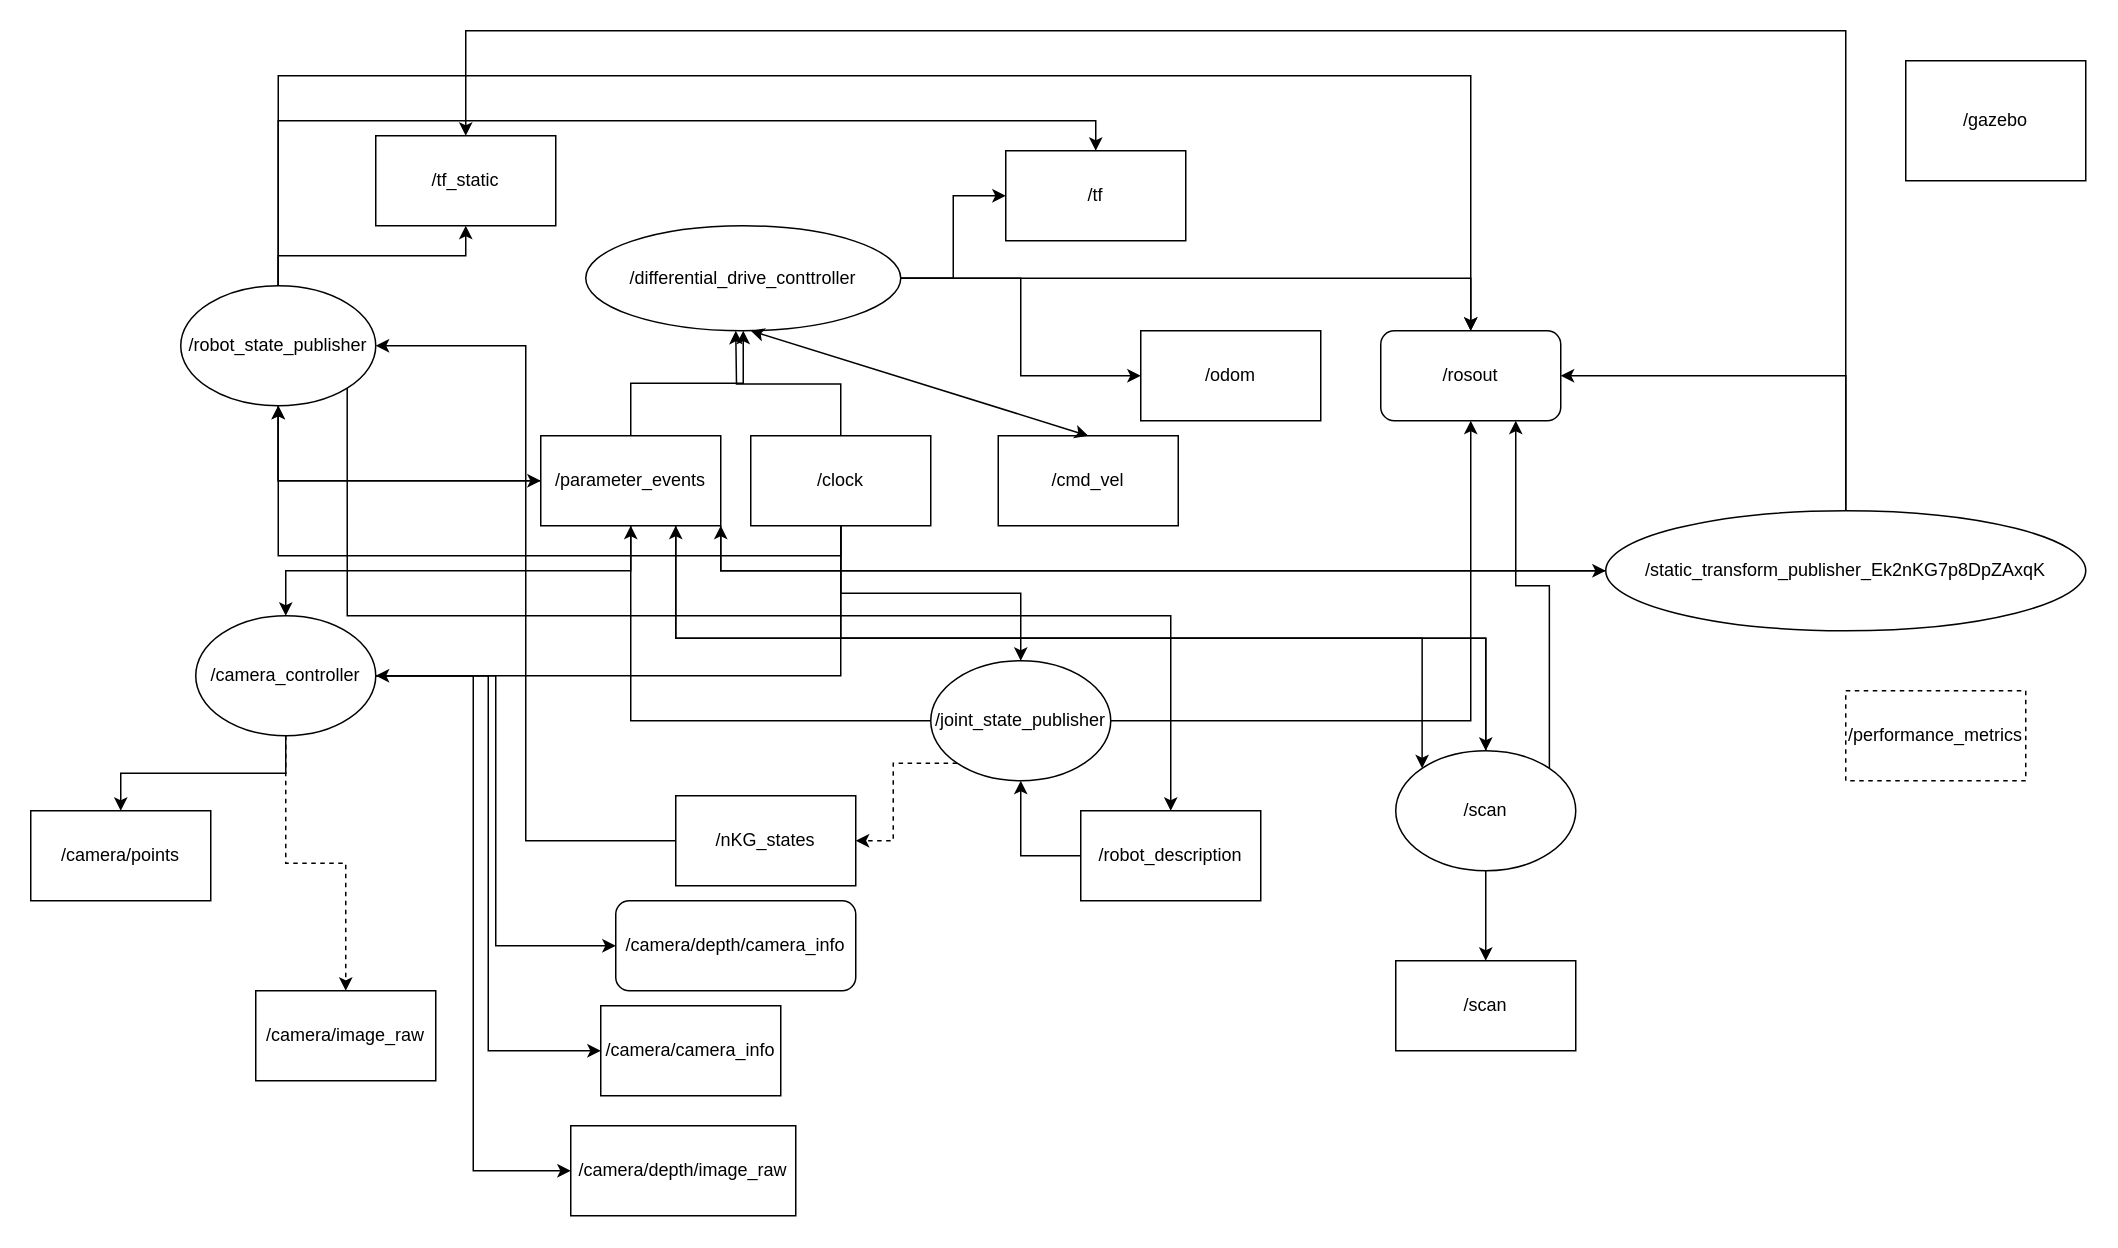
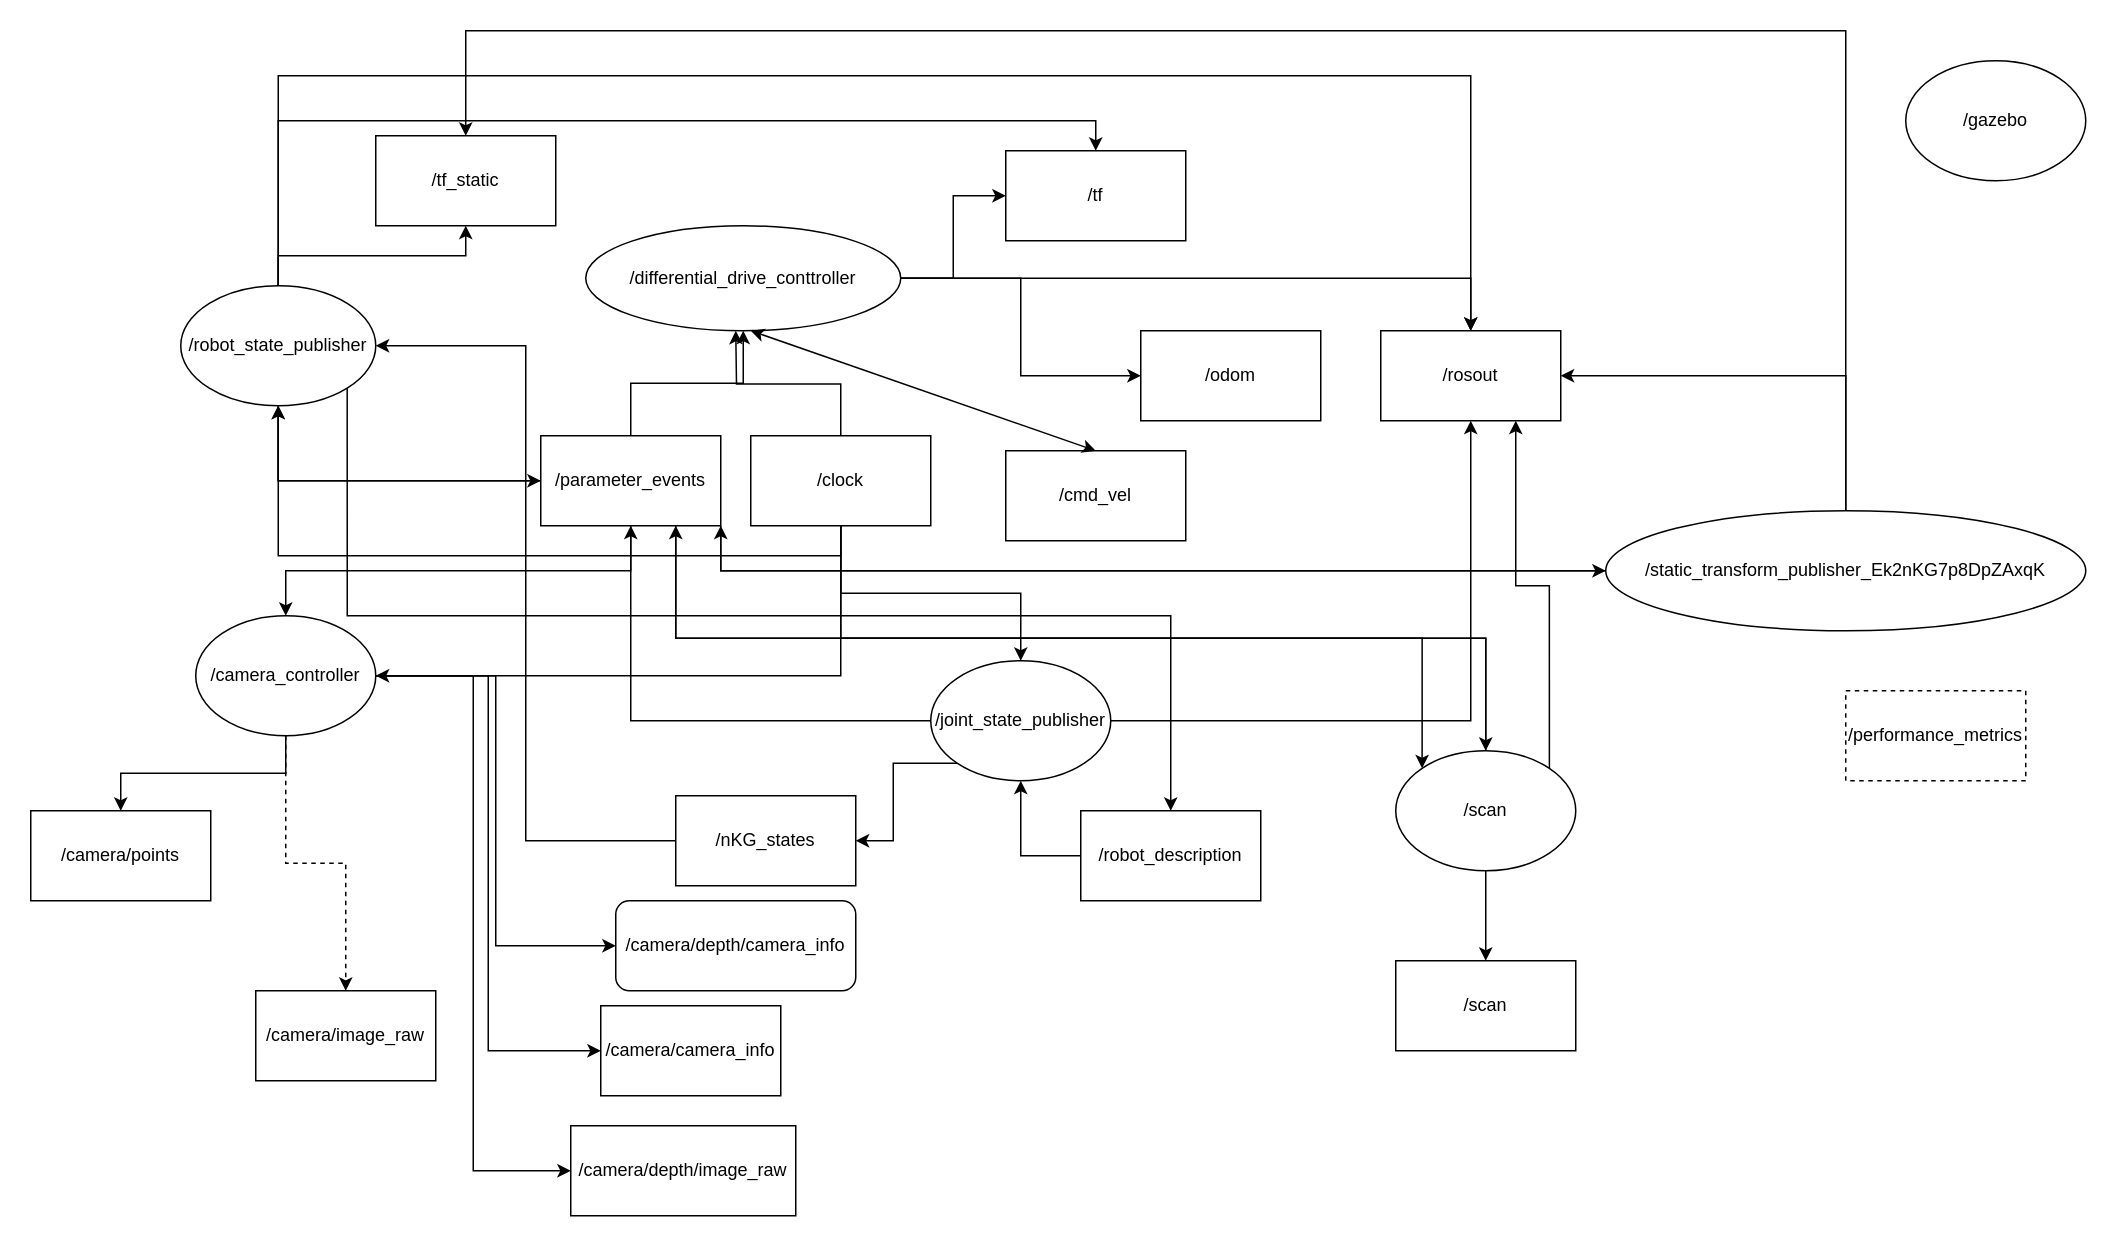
node "/gazebo": shape rectangle -> ellipse
node "/rosout": shape rounded rectangle -> rectangle
node "/cmd_vel": moved (1088, 481) -> (1096, 496)
edge "/joint_state_publisher" -> "/nKG_states": style dashed -> solid
